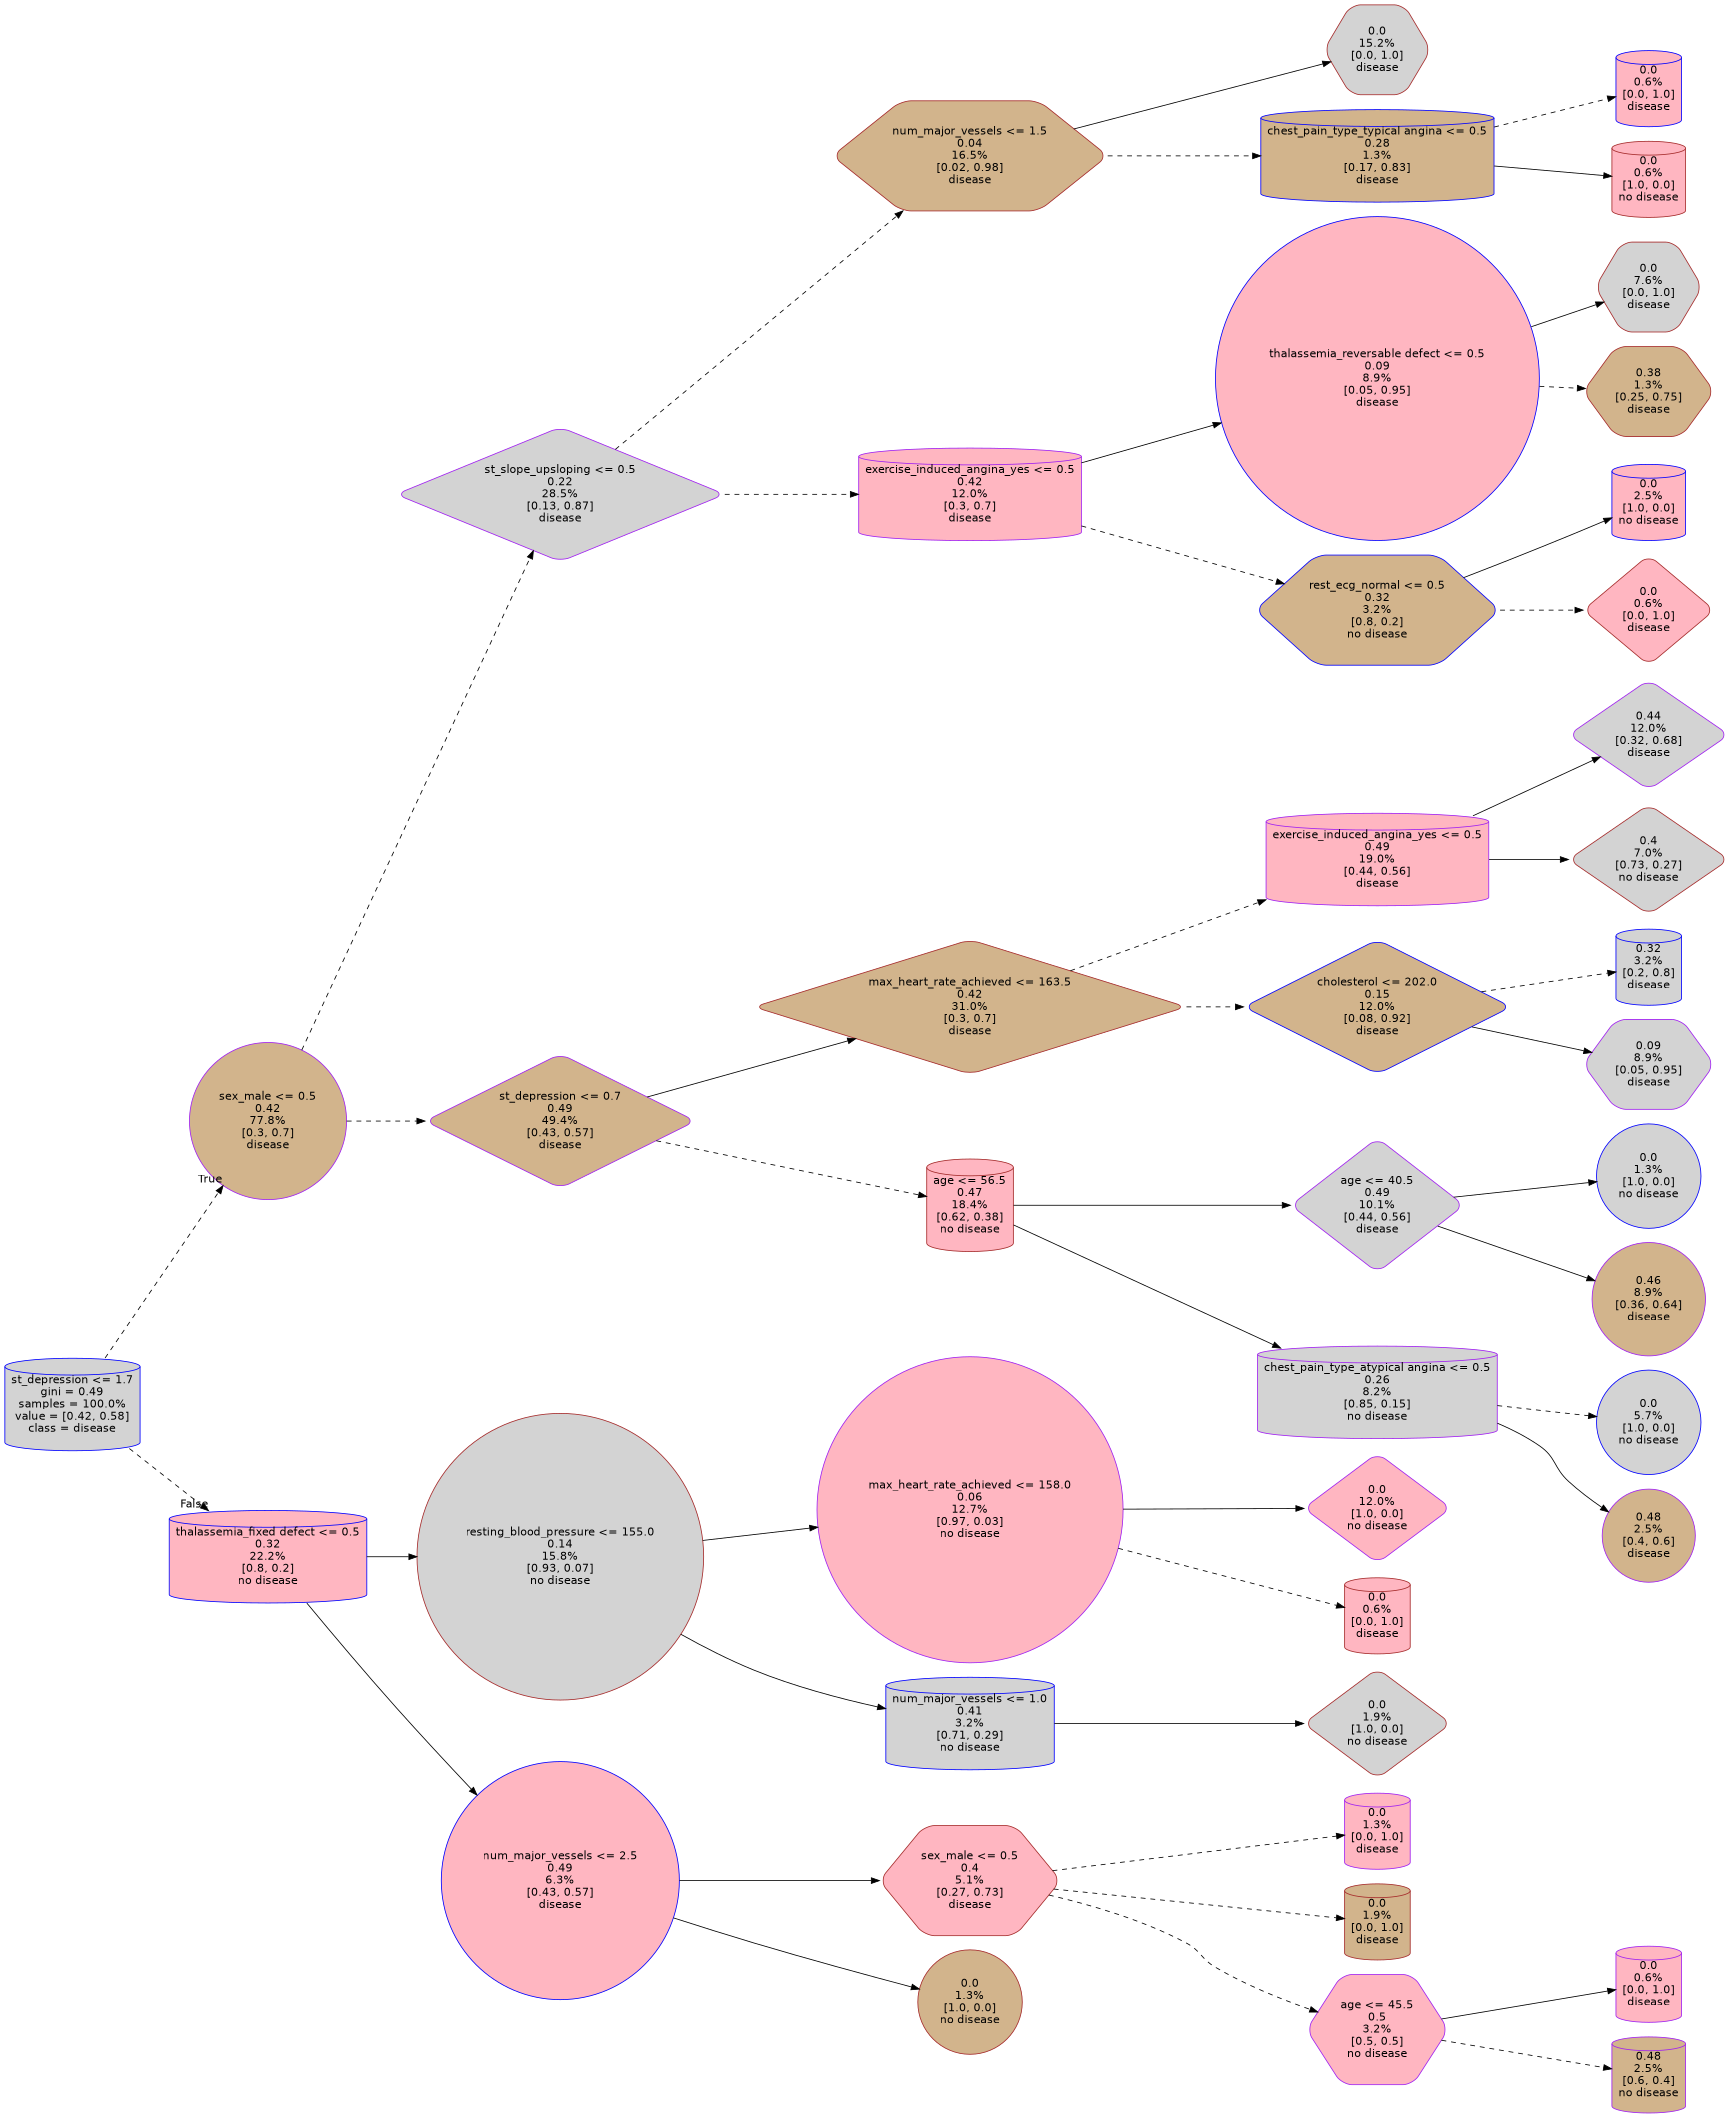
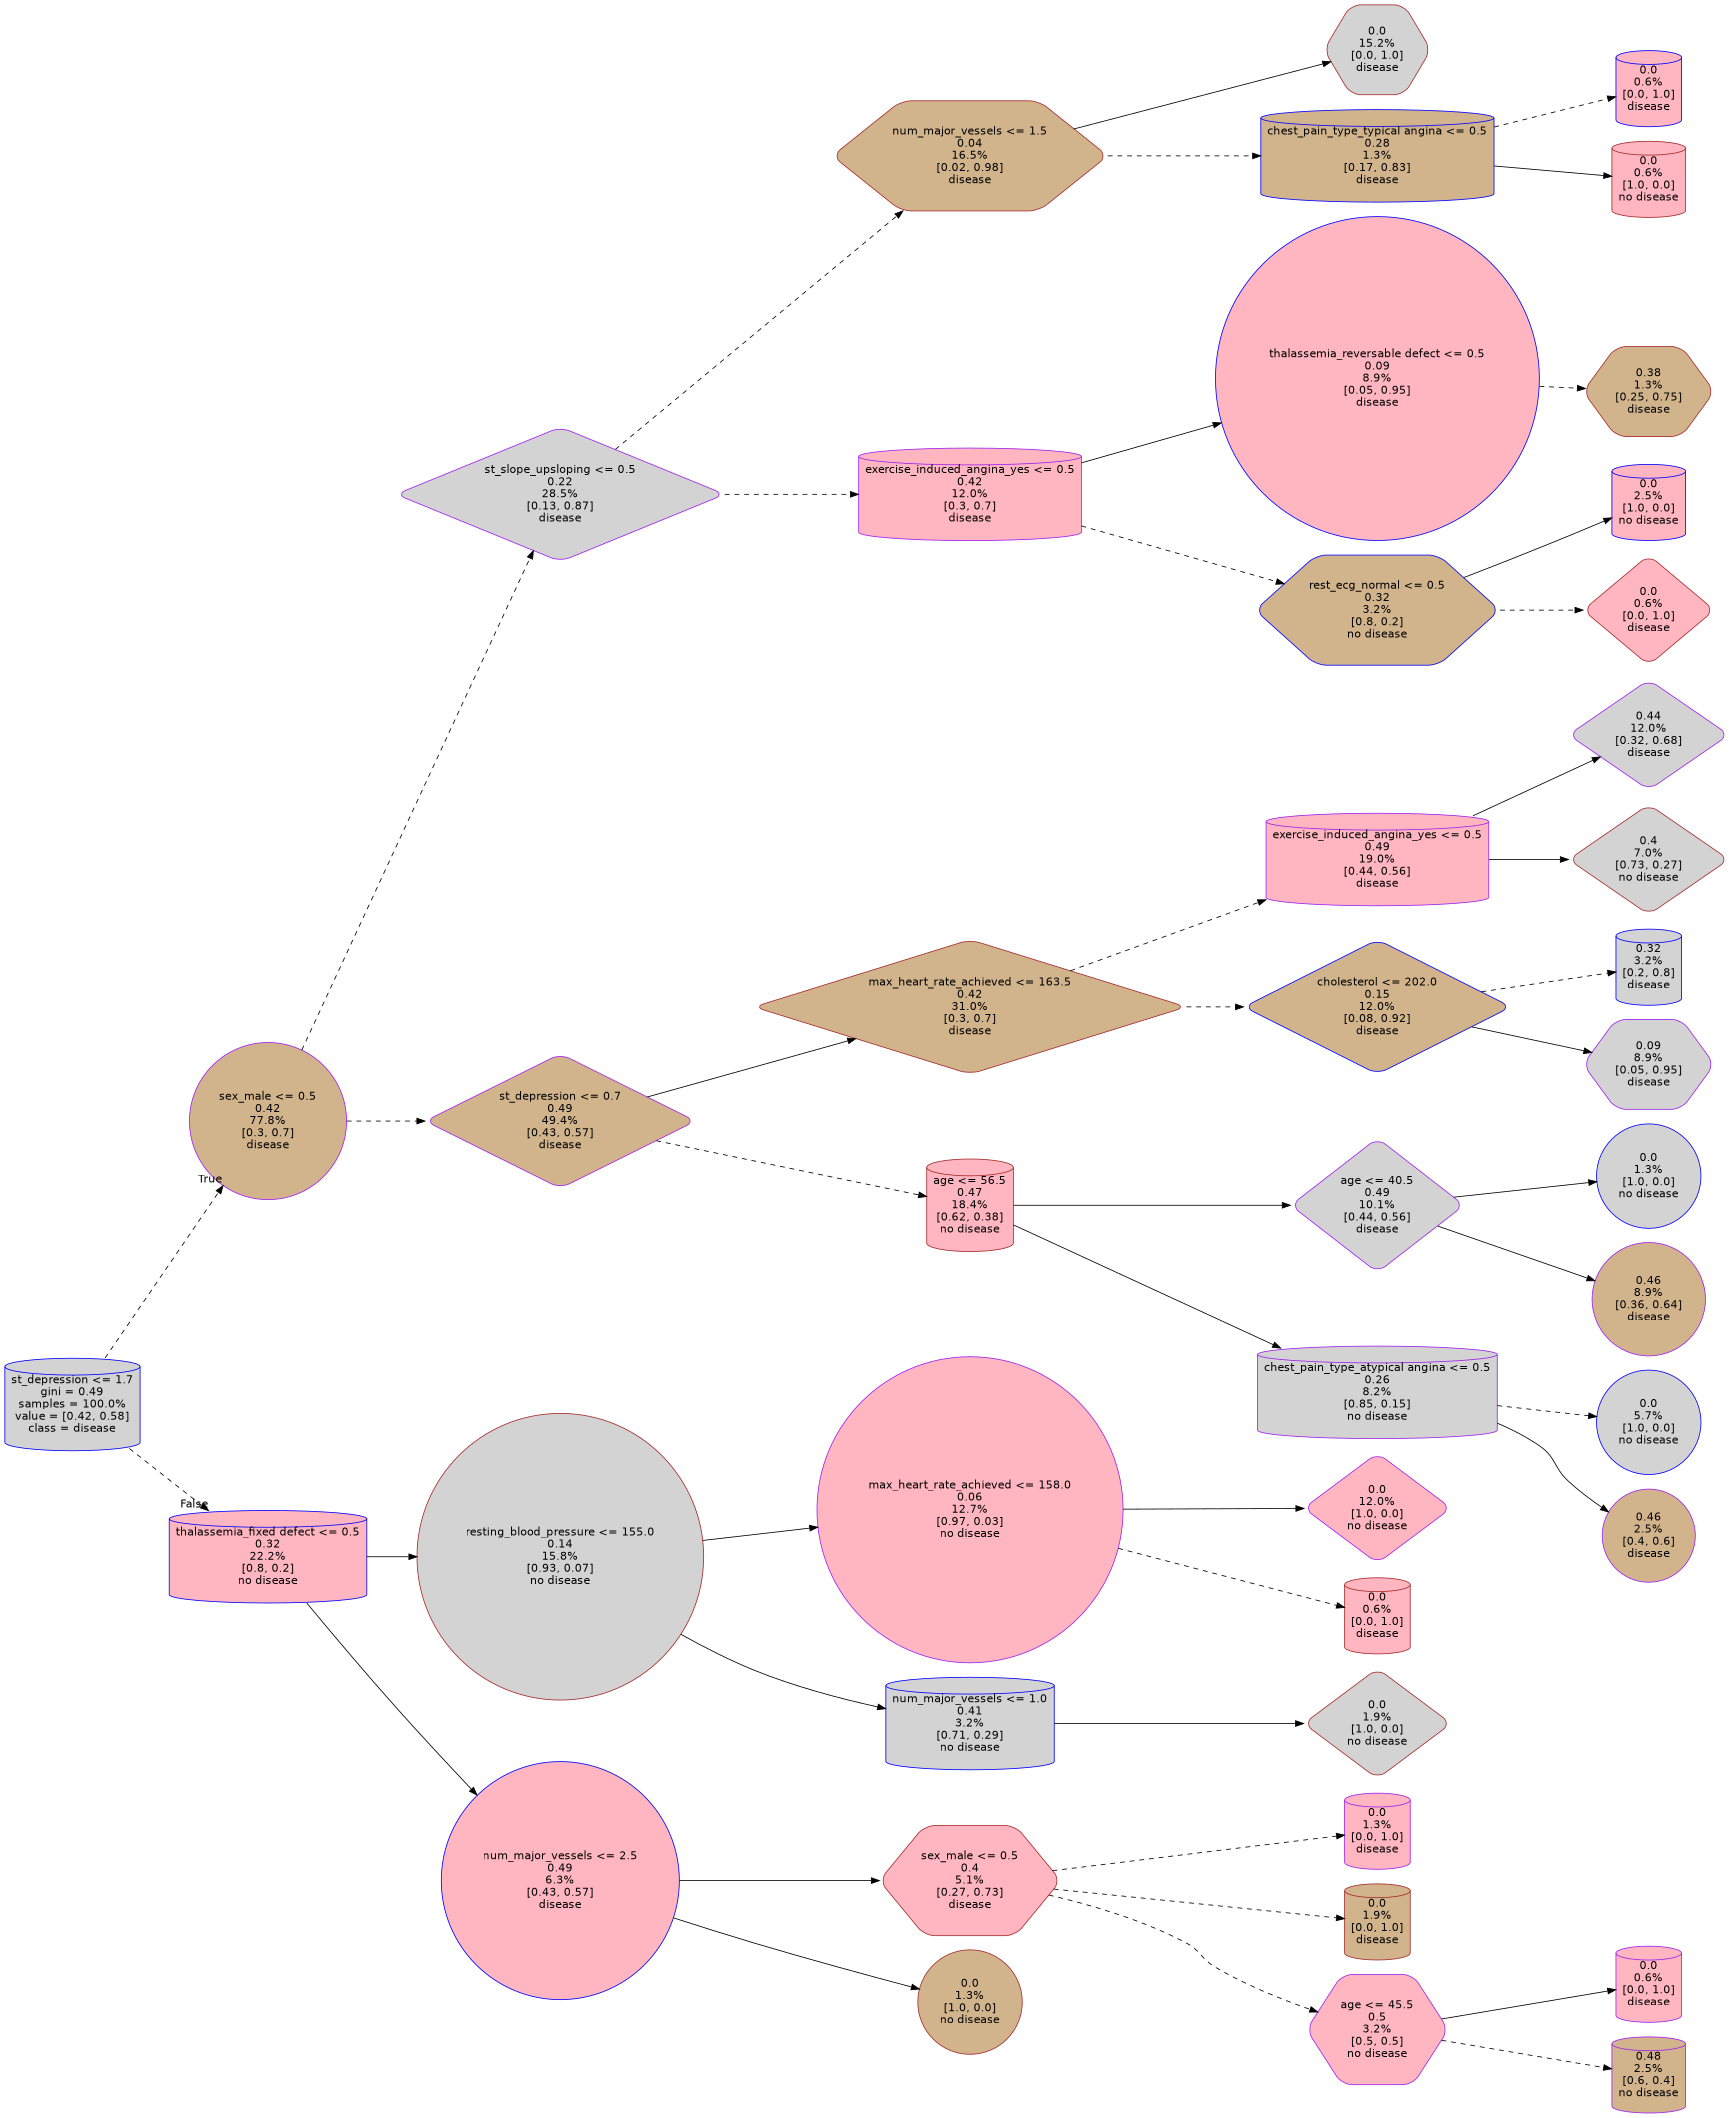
node "0.0 7.6% [0.0, 1.0] disease": removed
node "0.48 2.5% [0.4, 0.6] disease": label "0.48 2.5% [0.4, 0.6] disease" -> "0.46 2.5% [0.4, 0.6] disease"
